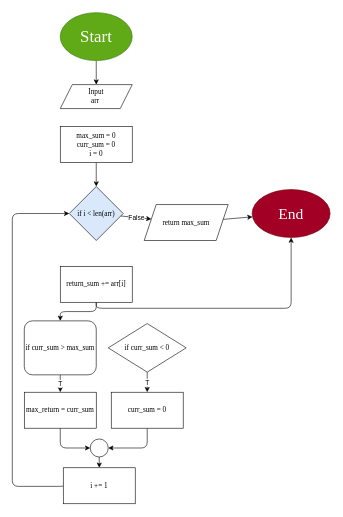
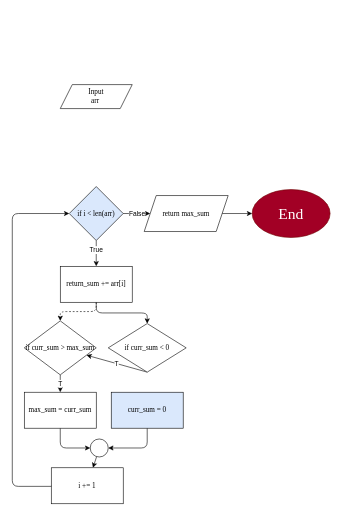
node "Start": removed
edge "Start" -> "Input arr": removed
node "max_sum = 0 curr_sum = 0 i = 0": removed
edge "max_sum = 0 curr_sum = 0 i = 0" -> "if i < len(arr)": removed
node "return max_sum": moved (186, 222) -> (186, 213)
edge "if i < len(arr)" -> "return_sum += arr[i]": added, label "True"
edge "return_sum += arr[i]" -> "End": now "return_sum += arr[i]" -> "if curr_sum < 0"
edge "return_sum += arr[i]" -> "if curr_sum > max_sum": style solid -> dashed
node "if curr_sum > max_sum": shape rounded rectangle -> diamond
edge "if curr_sum < 0" -> "curr_sum = 0": now "if curr_sum < 0" -> "if curr_sum > max_sum"
node "max_return = curr_sum": label "max_return = curr_sum" -> "max_sum = curr_sum"
node "curr_sum = 0": fillcolor #ffffff -> #dae8fc
node "i += 1": moved (99, 486) -> (87, 486)
